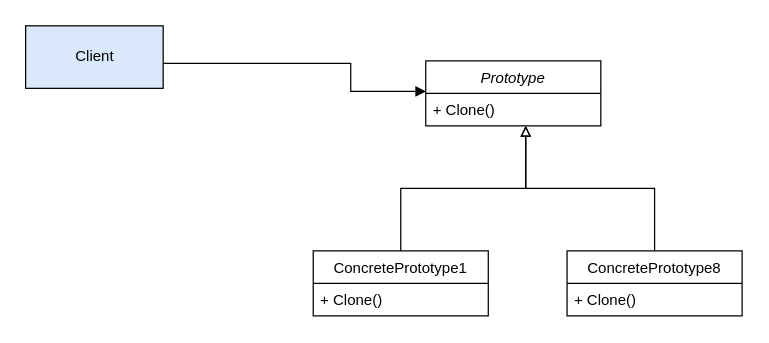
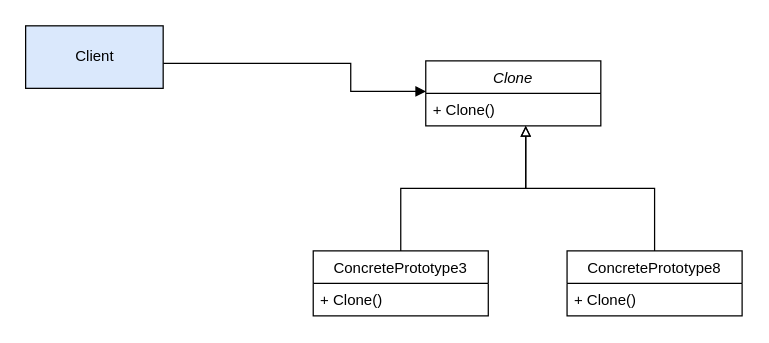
node "Prototype": label "Prototype" -> "Clone"
node "ConcretePrototype1": label "ConcretePrototype1" -> "ConcretePrototype3"
